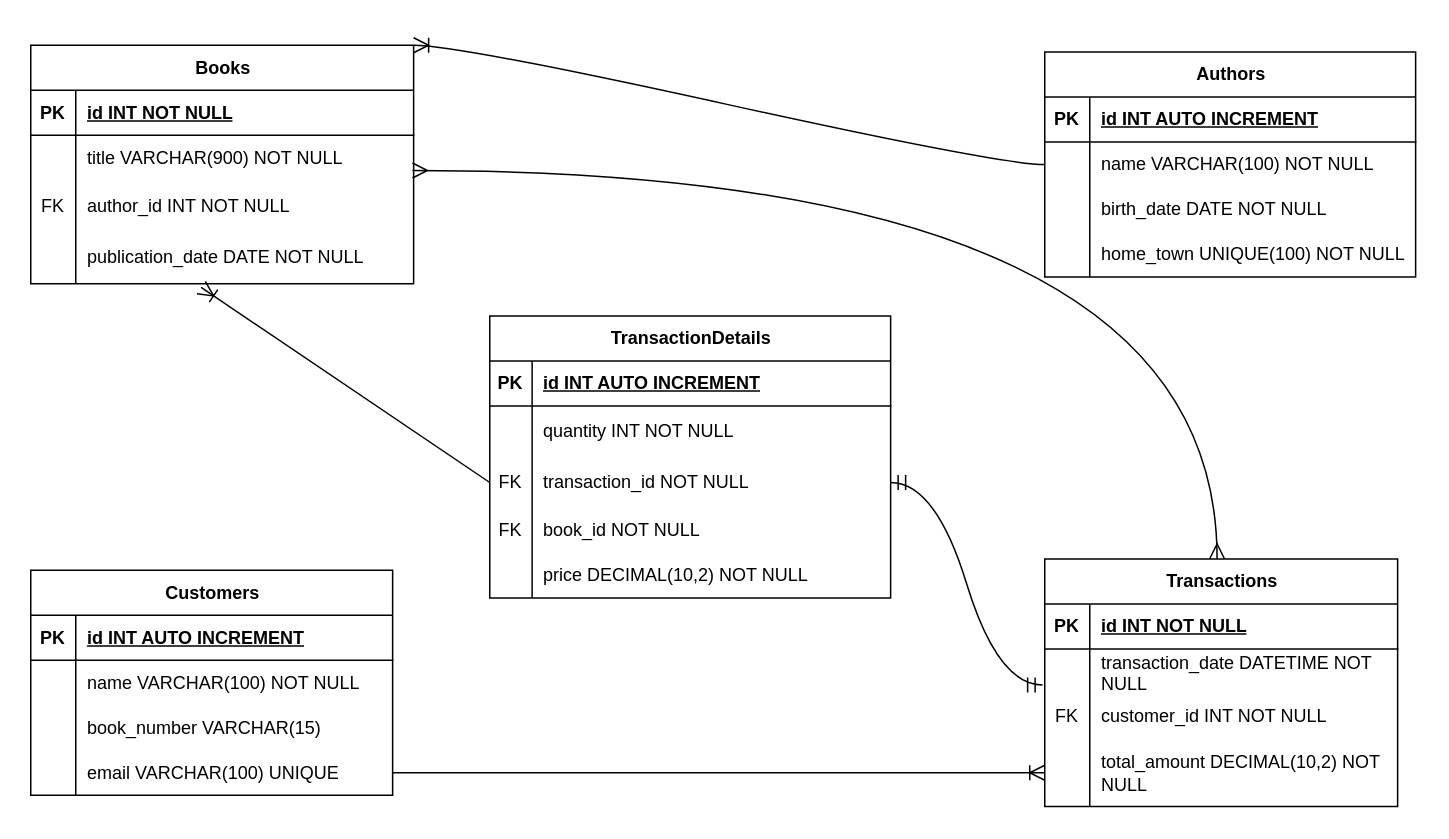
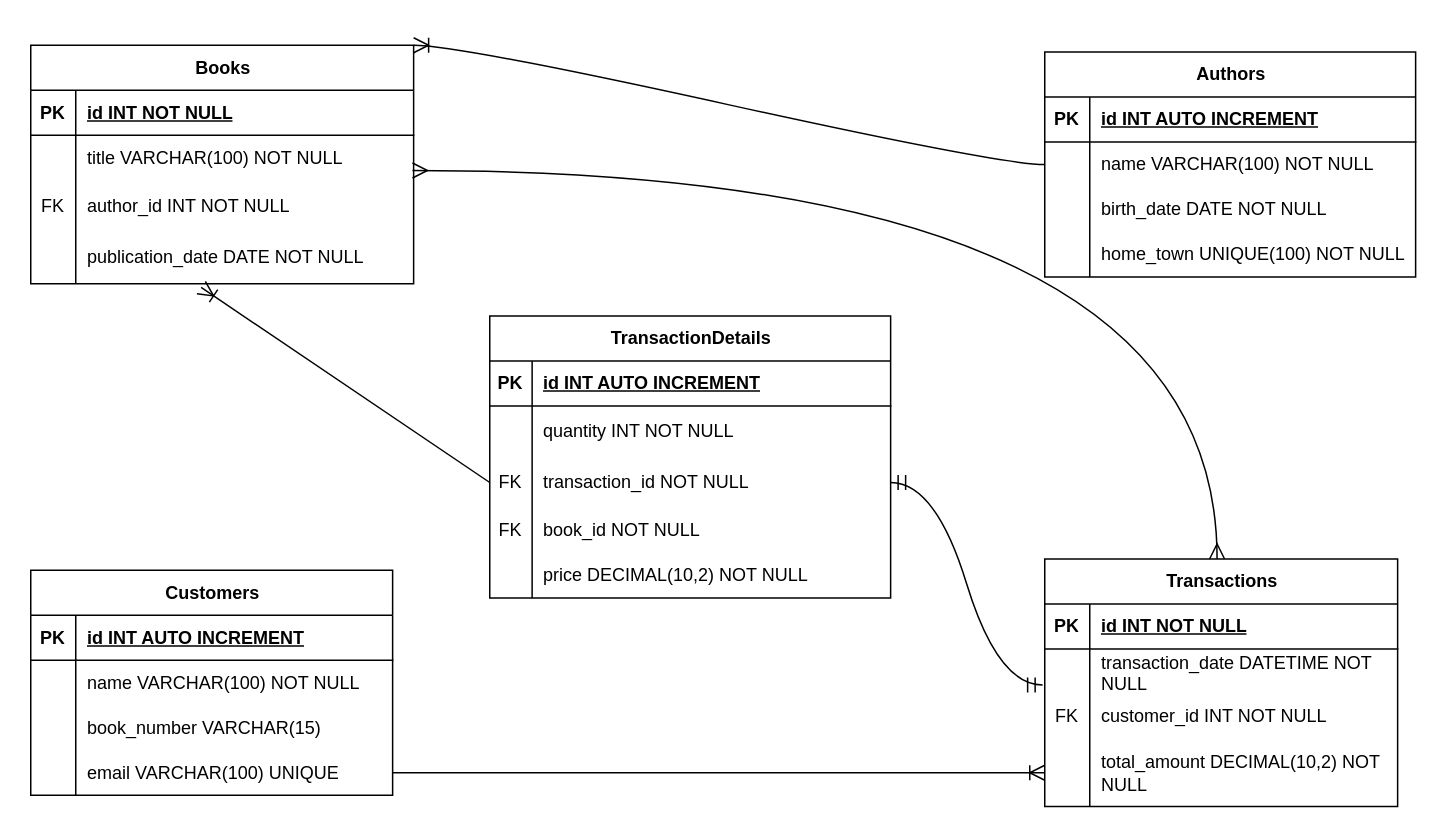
node "title VARCHAR(900) NOT NULL": label "title VARCHAR(900) NOT NULL" -> "title VARCHAR(100) NOT NULL"
